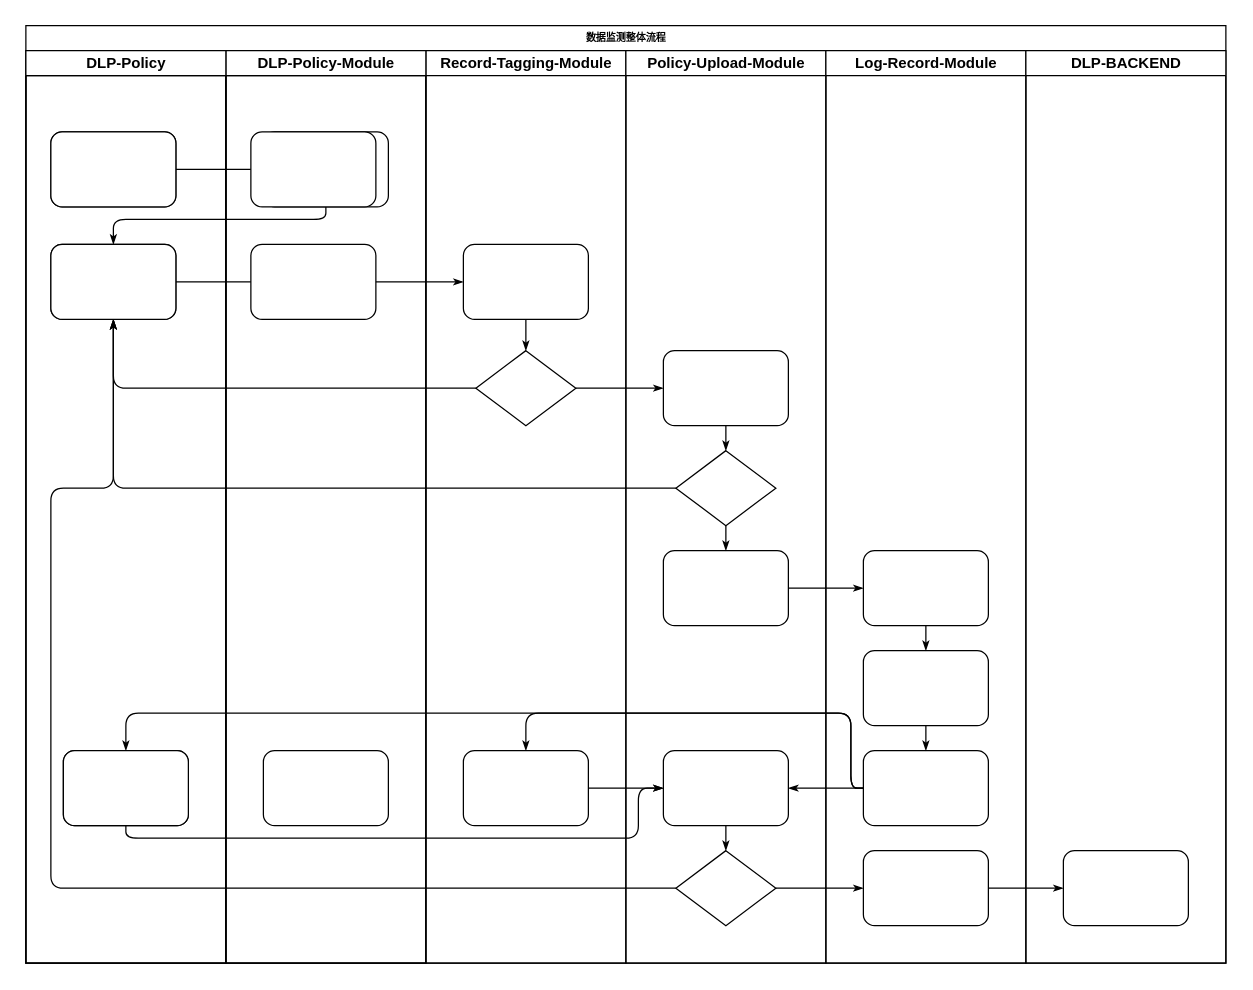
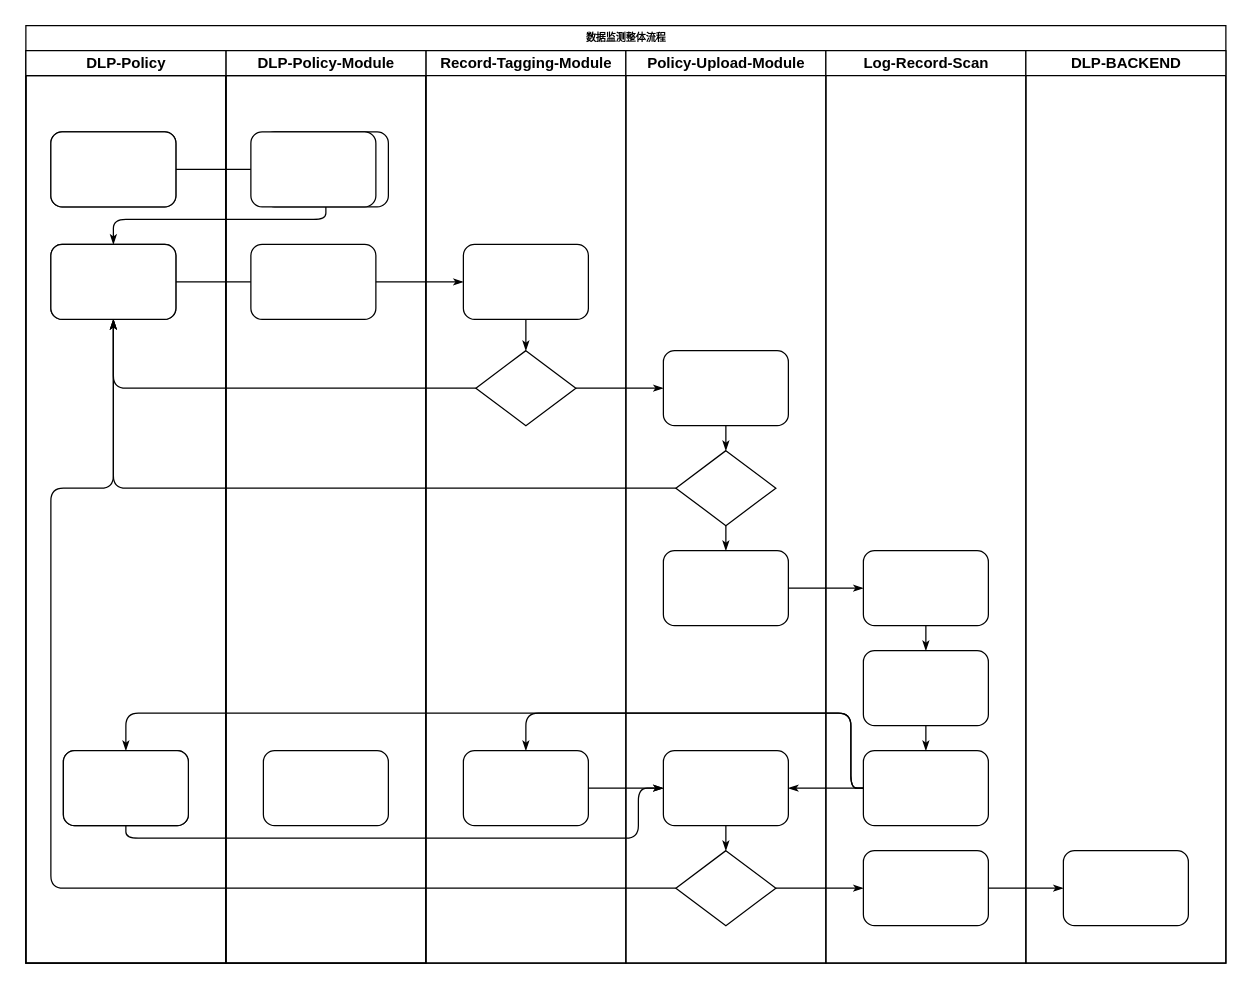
node "Log-Record-Module": label "Log-Record-Module" -> "Log-Record-Scan"
